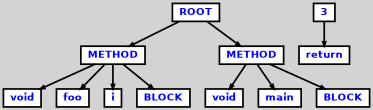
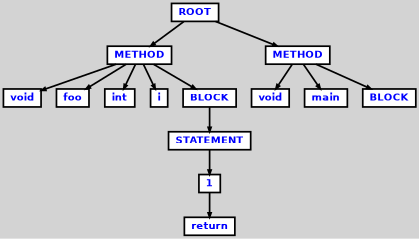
node "3": label "3" -> "1"
node "int": added
node "STATEMENT": added
